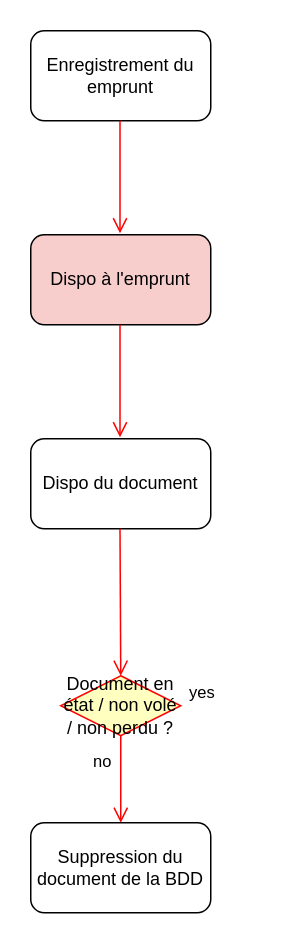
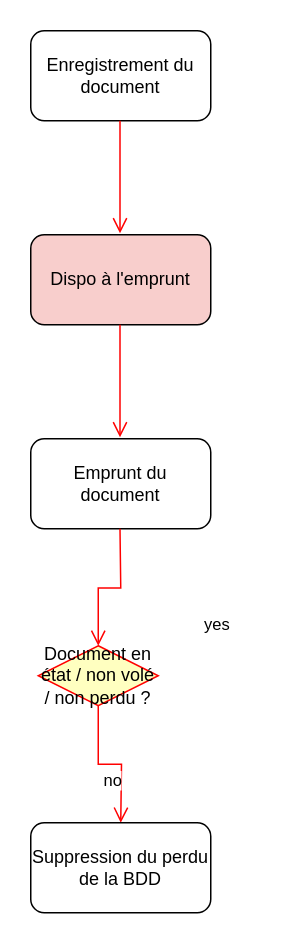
node "Enregistrement du emprunt": label "Enregistrement du emprunt" -> "Enregistrement du document"
node "Dispo du document": label "Dispo du document" -> "Emprunt du document"
node "yes": moved (224, 701) -> (239, 634)
node "Document en état / non volé / non perdu ?": moved (121, 706) -> (98, 676)
node "Suppression du document de la BDD": label "Suppression du document de la BDD" -> "Suppression du perdu de la BDD"
